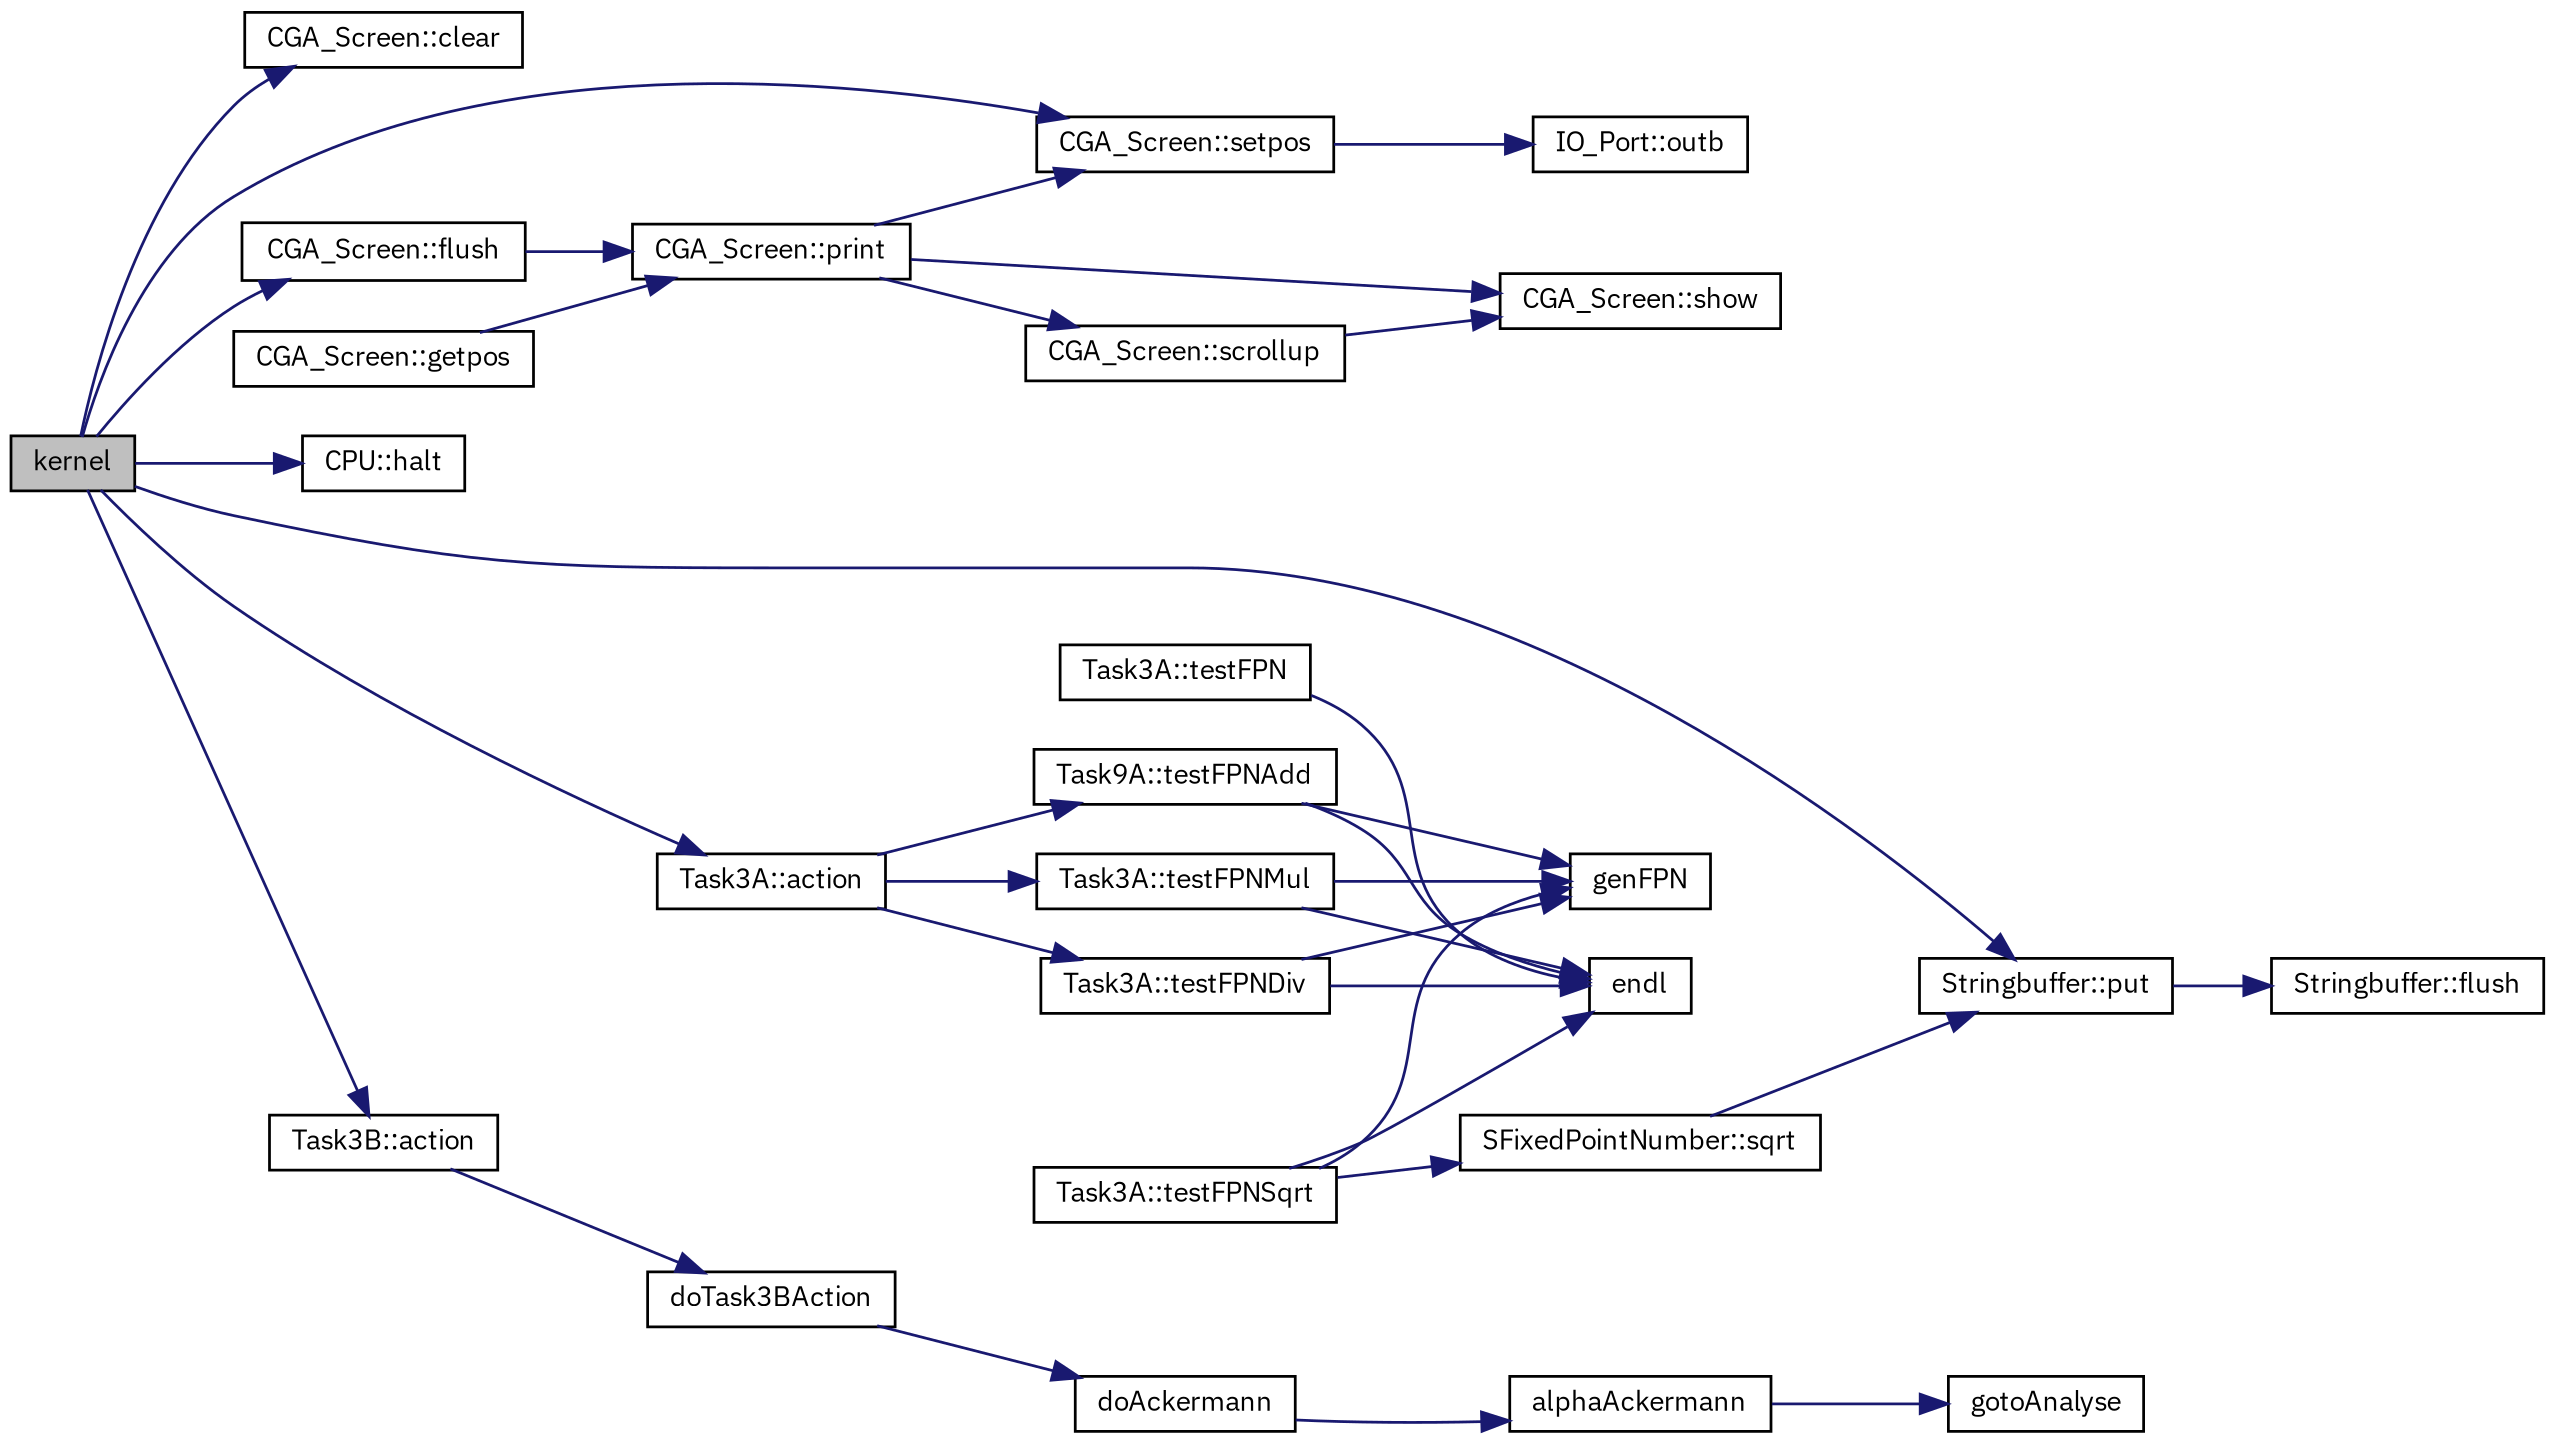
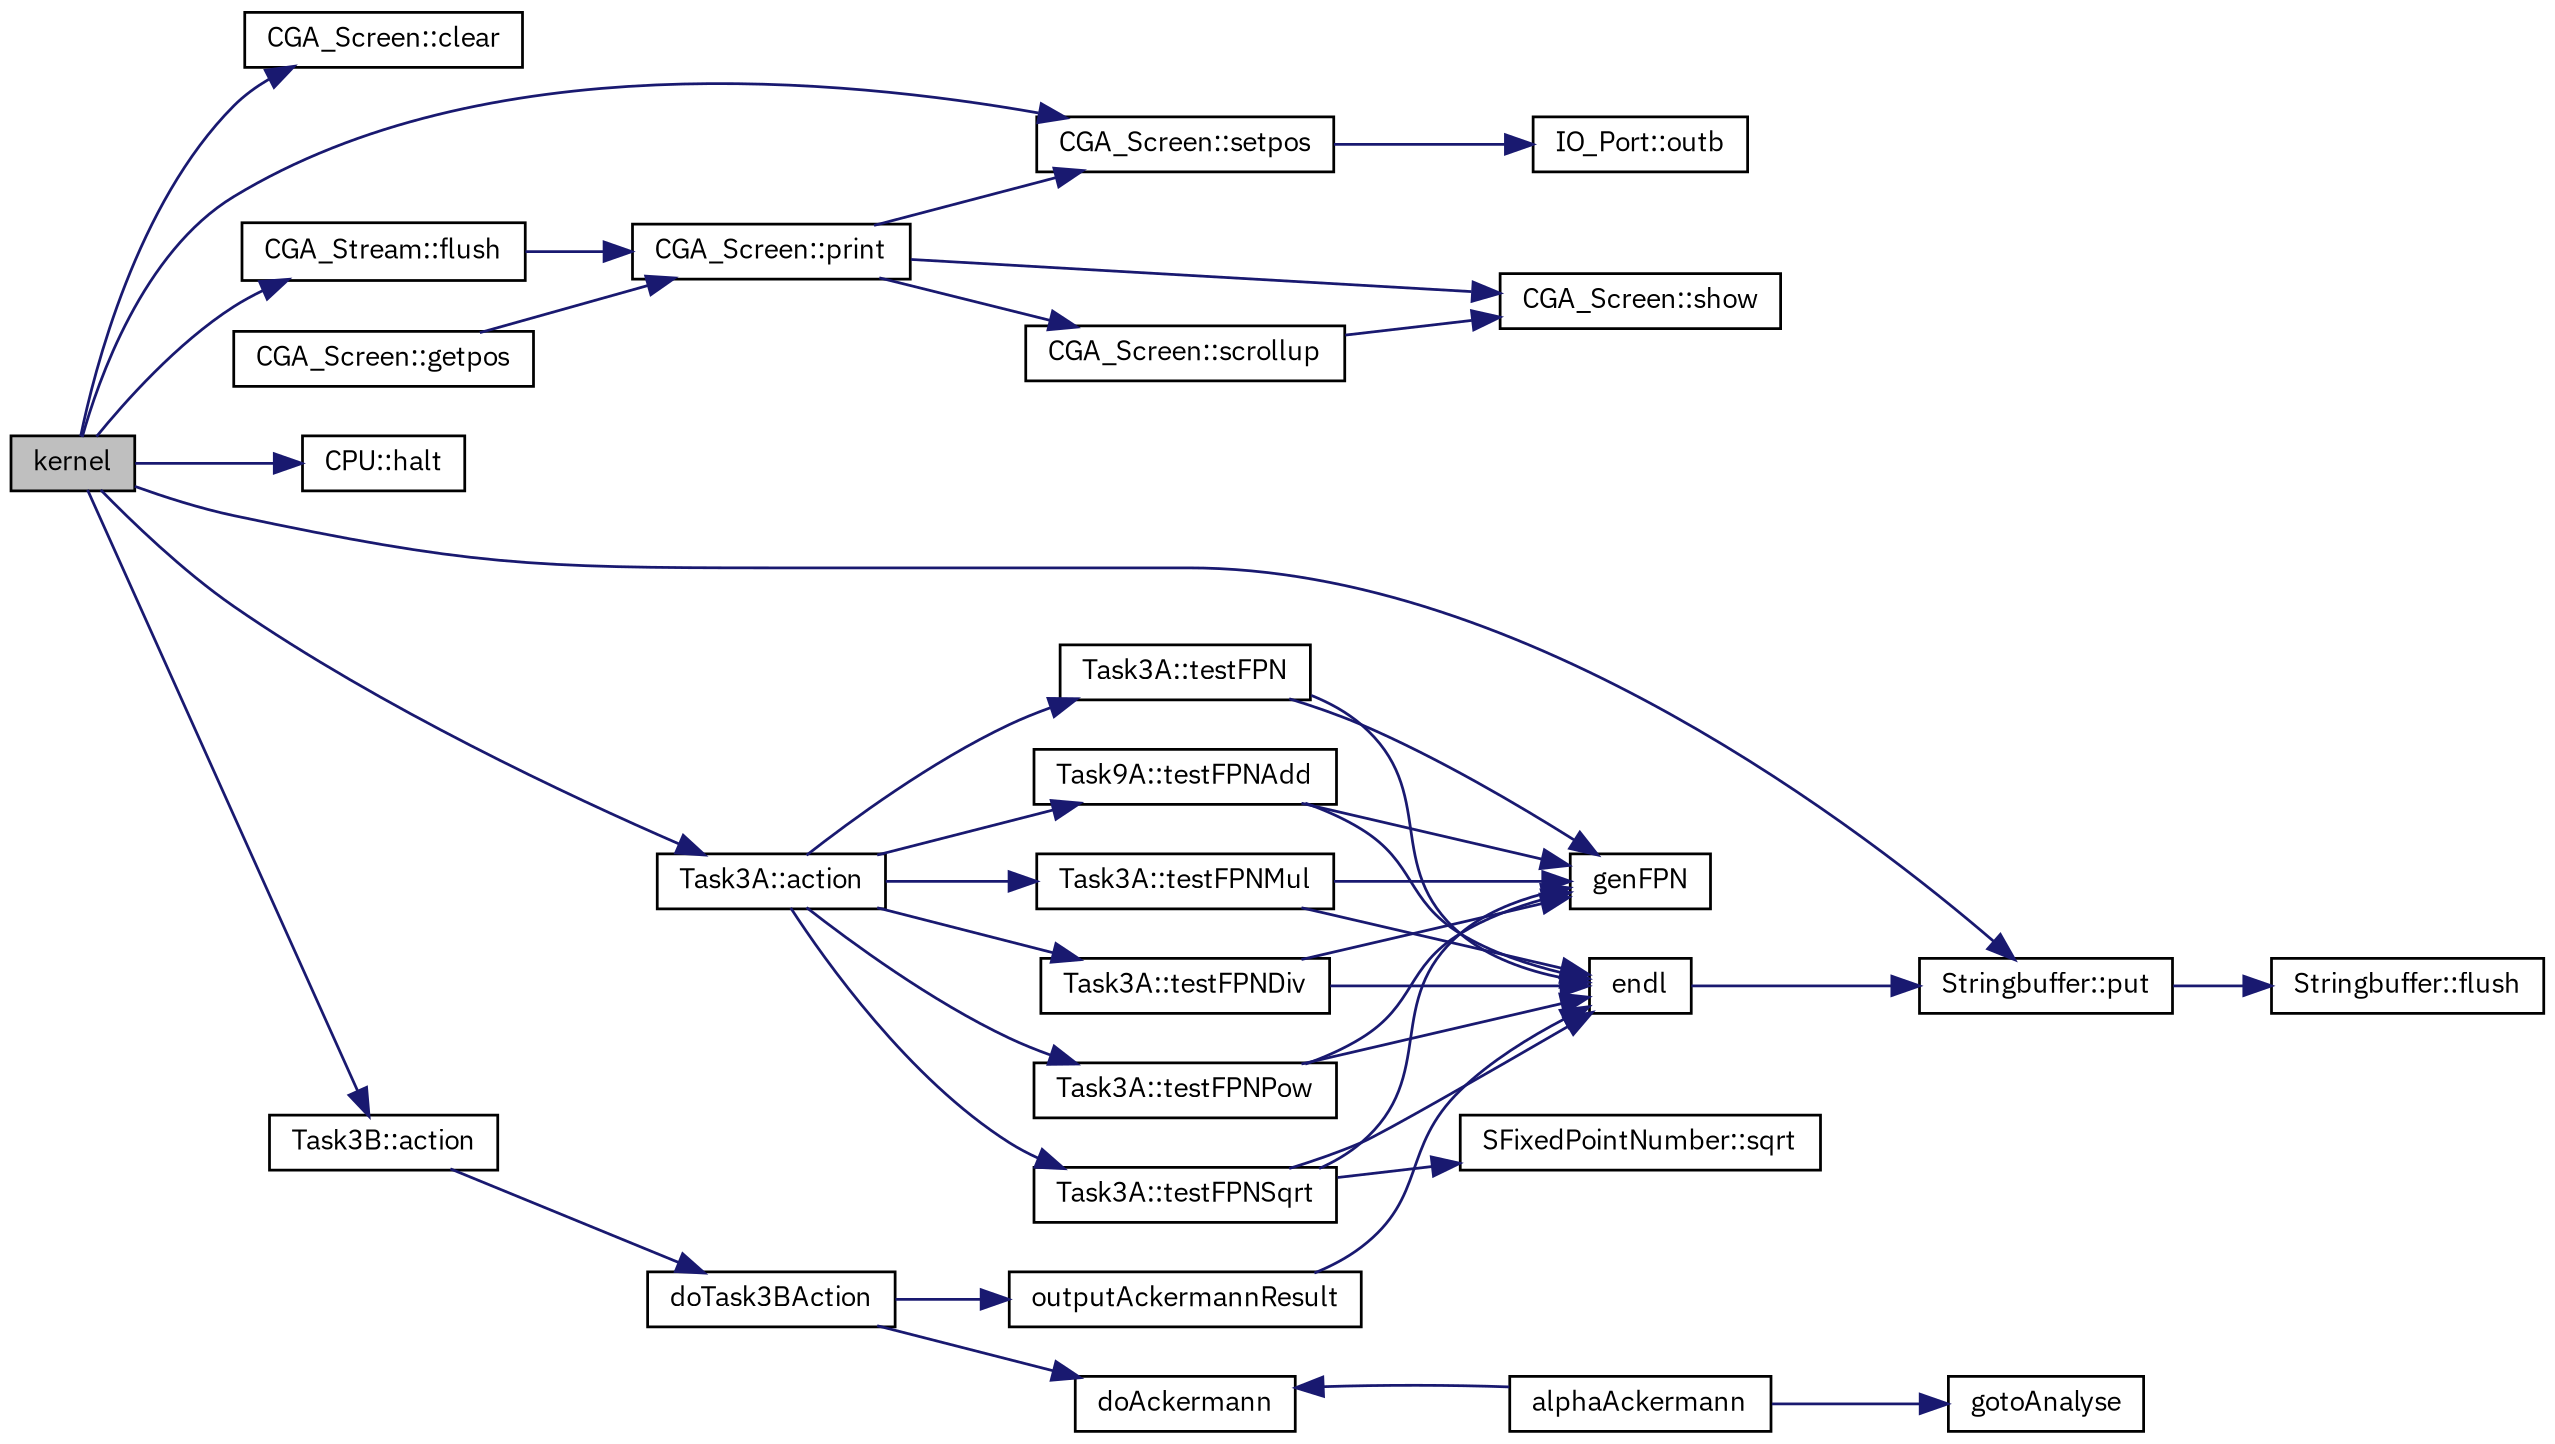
node "CGA_Screen::flush": label "CGA_Screen::flush" -> "CGA_Stream::flush"
edge "Task3A::testFPN" -> "genFPN": added
edge "Task3A::action" -> "Task3A::testFPN": added
edge "Task3A::action" -> "Task3A::testFPNSqrt": added
edge "SFixedPointNumber::sqrt" -> "Stringbuffer::put": now "endl" -> "Stringbuffer::put"
node "Task3A::testFPNPow": added
node "outputAckermannResult": added
edge "doAckermann" -> "alphaAckermann": reversed
